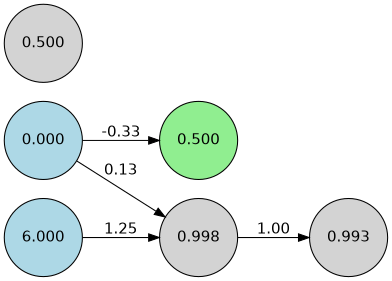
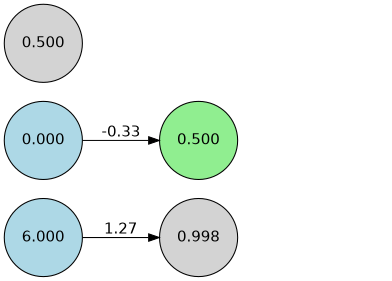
edge "0.000" -> "0.998": removed, label "0.13"
edge "6.000" -> "0.998": label "1.25" -> "1.27"
node "0.993": removed
